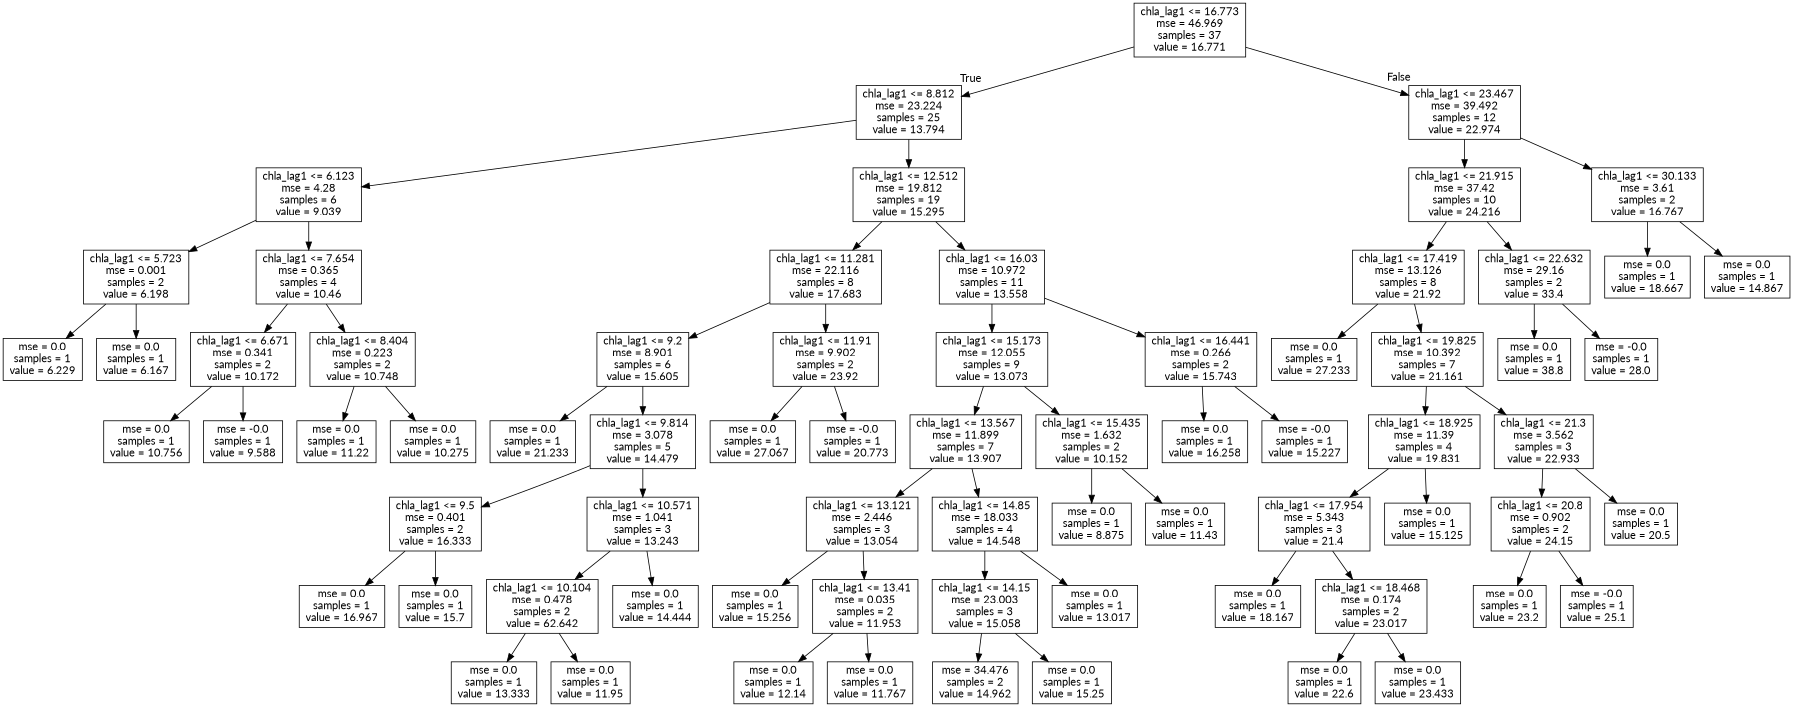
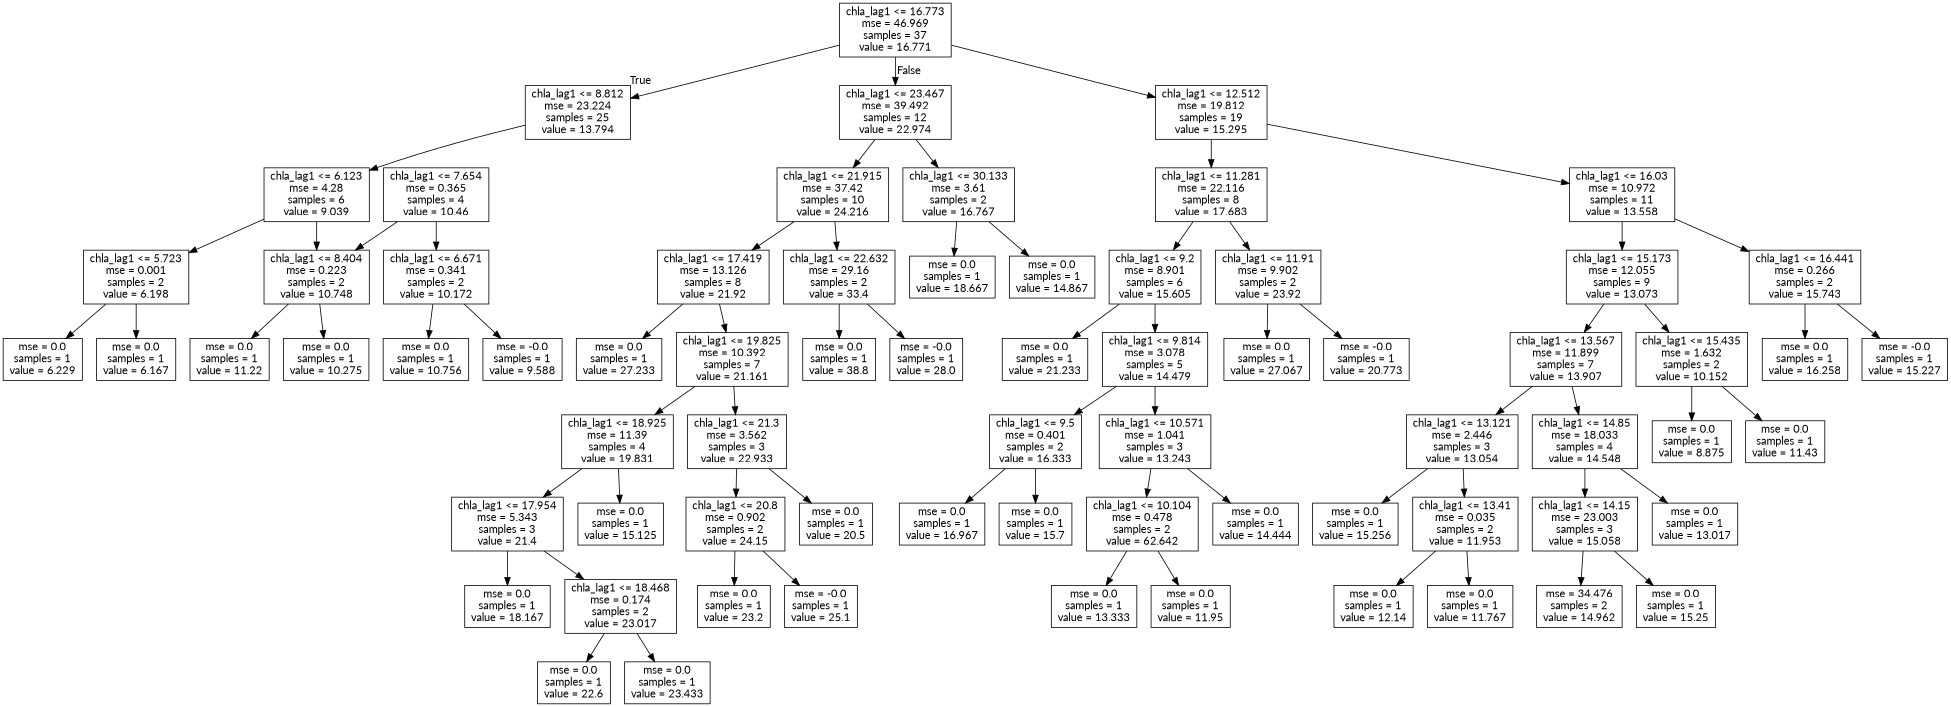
edge "chla_lag1 <= 8.812 mse = 23.224 samples = 25 value = 13.794" -> "chla_lag1 <= 12.512 mse = 19.812 samples = 19 value = 15.295": now "chla_lag1 <= 16.773 mse = 46.969 samples = 37 value = 16.771" -> "chla_lag1 <= 12.512 mse = 19.812 samples = 19 value = 15.295"
edge "chla_lag1 <= 6.123 mse = 4.28 samples = 6 value = 9.039" -> "chla_lag1 <= 7.654 mse = 0.365 samples = 4 value = 10.46": now "chla_lag1 <= 6.123 mse = 4.28 samples = 6 value = 9.039" -> "chla_lag1 <= 8.404 mse = 0.223 samples = 2 value = 10.748"
